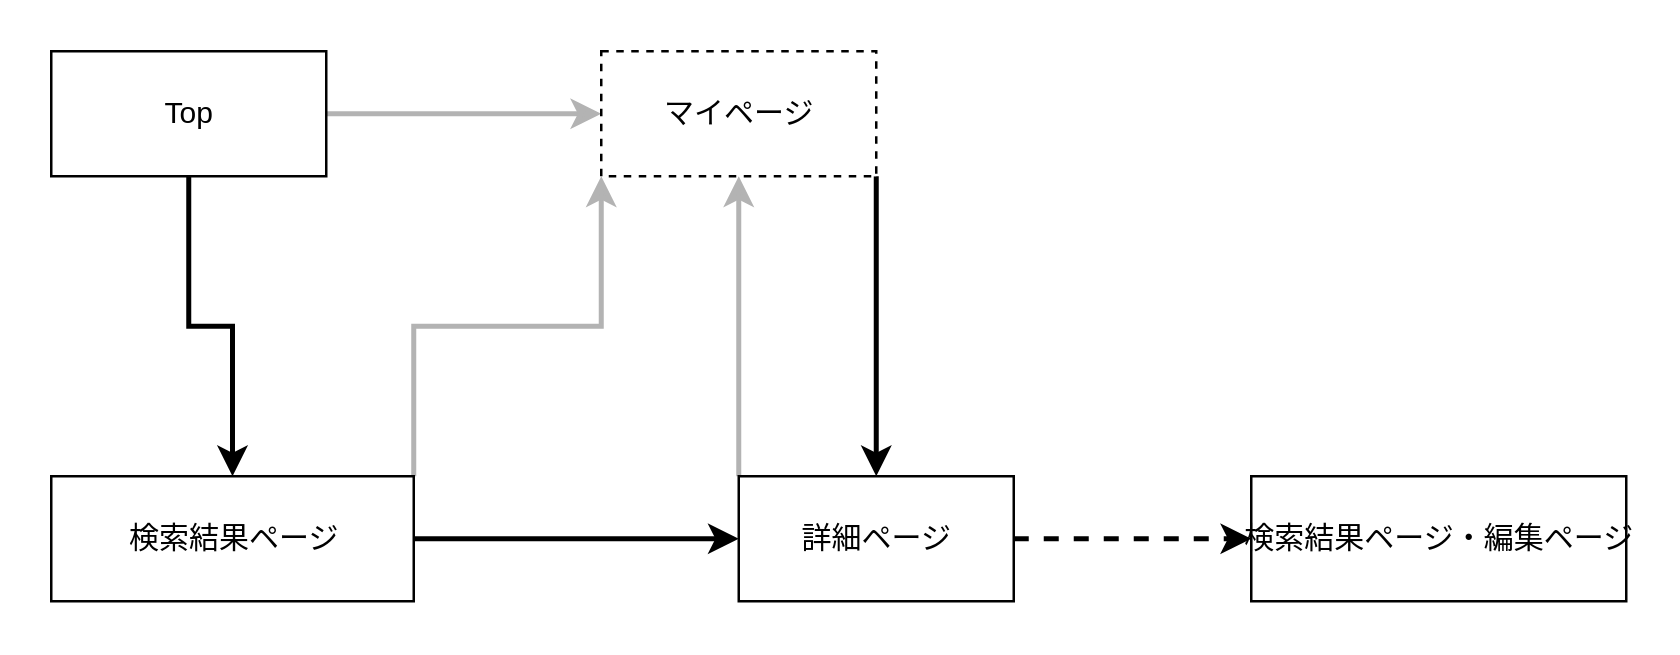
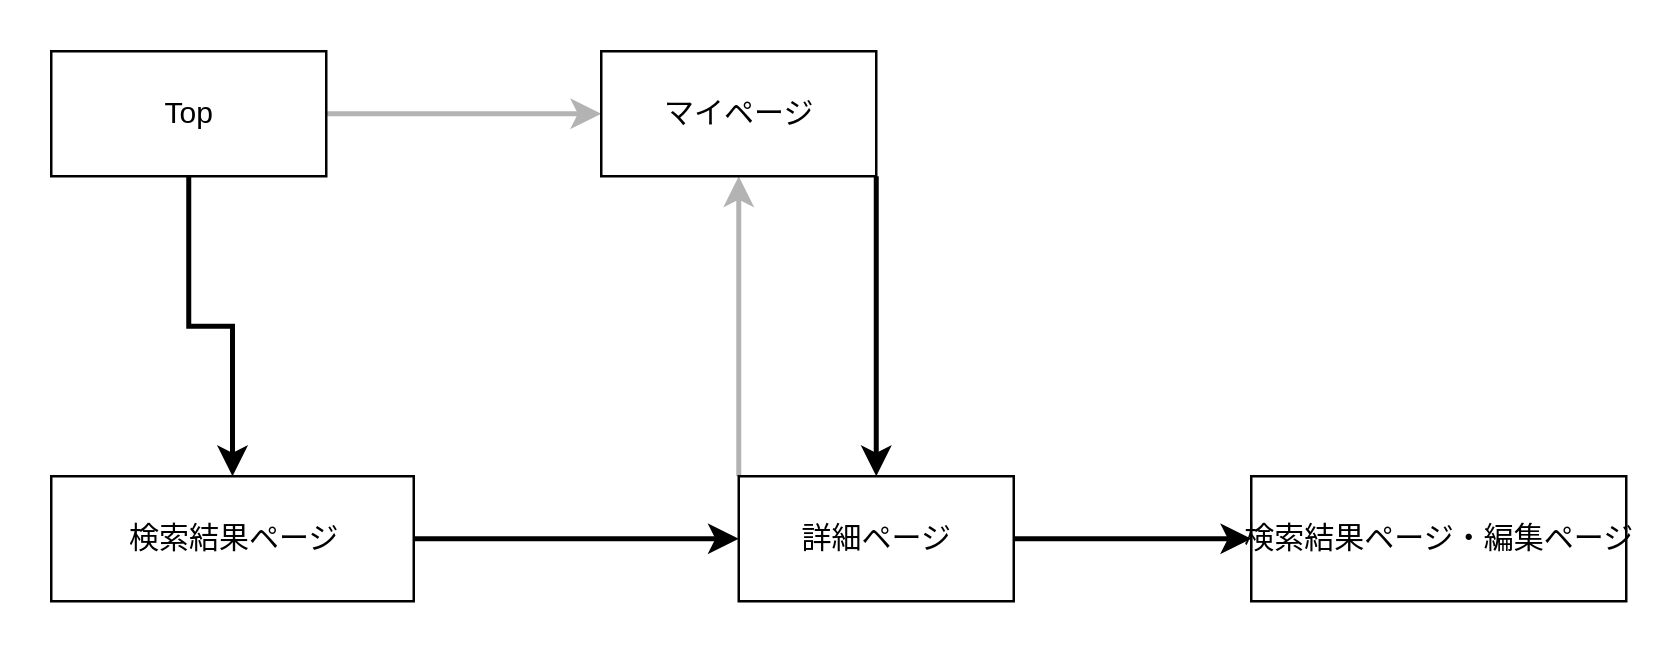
node "マイページ": style dashed -> solid
edge "検索結果ページ" -> "マイページ": removed
edge "詳細ページ" -> "検索結果ページ・編集ページ": style dashed -> solid
